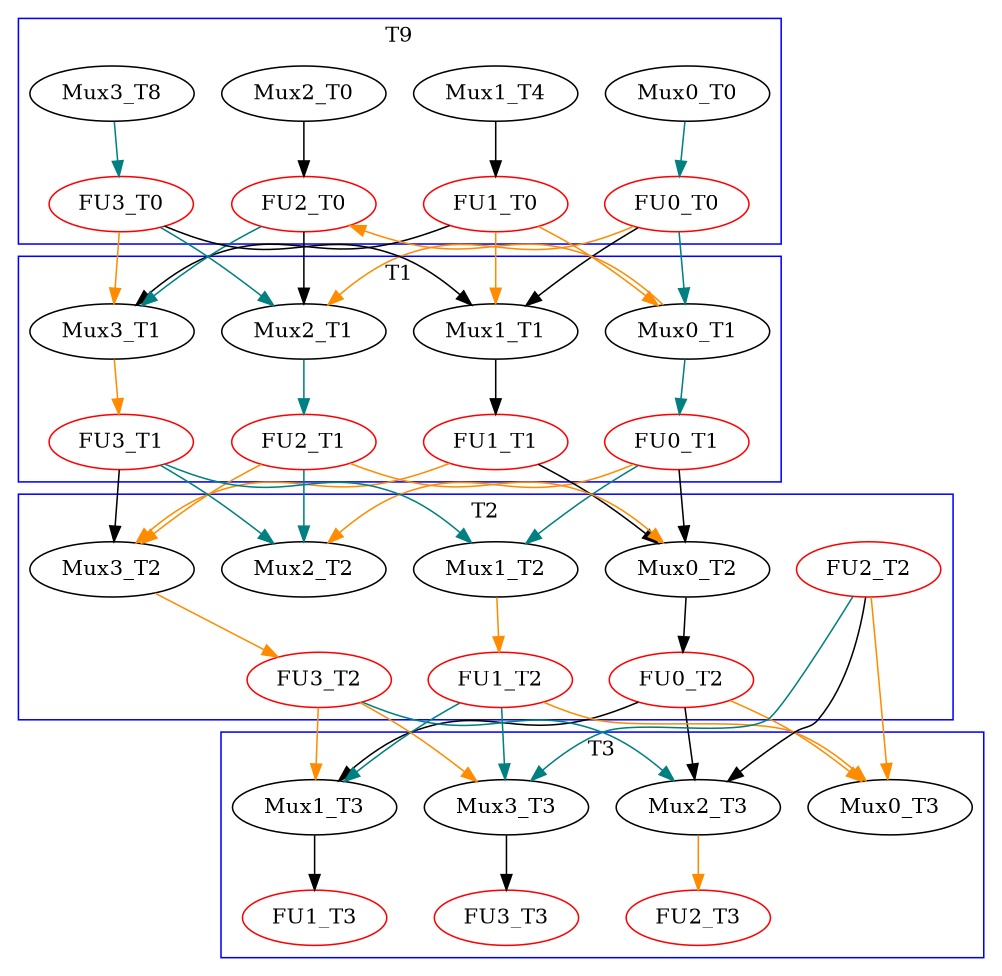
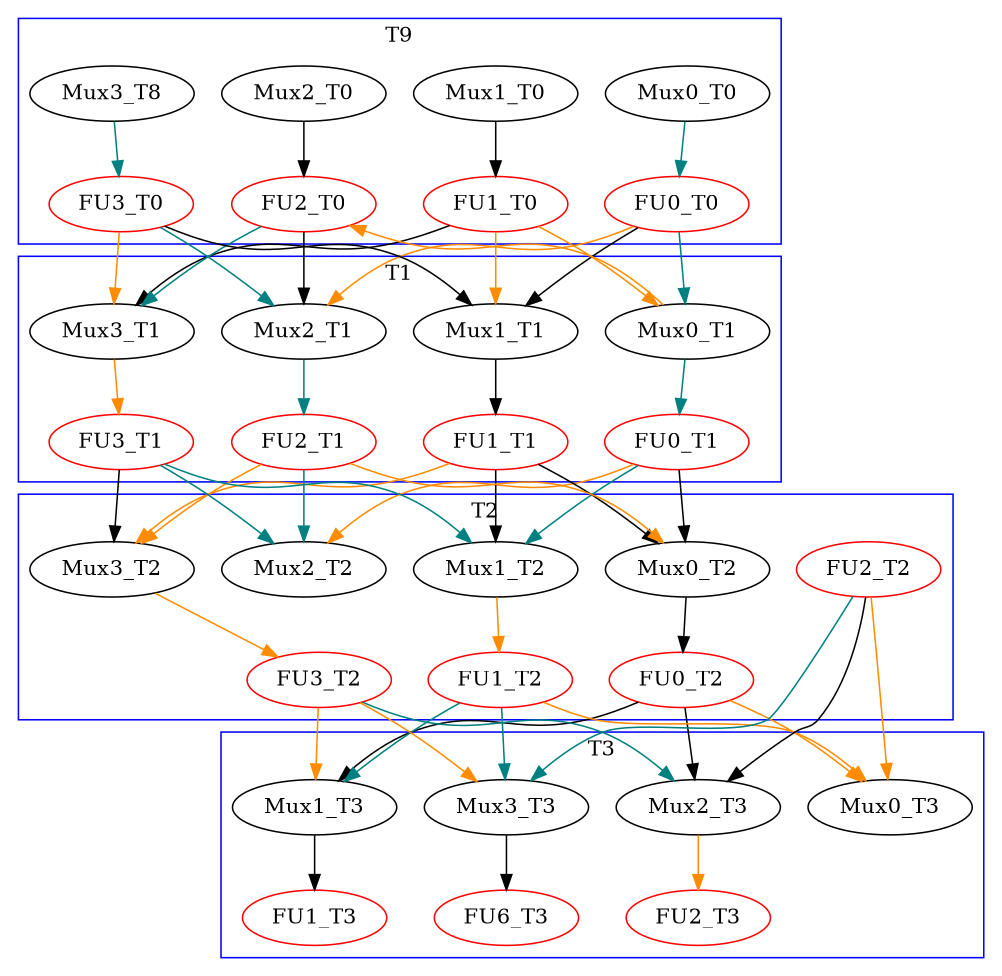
node "Mux1_T4": label "Mux1_T4" -> "Mux1_T0"
edge "FU1_T1" -> "Mux1_T2": added
node "FU3_T3": label "FU3_T3" -> "FU6_T3"
